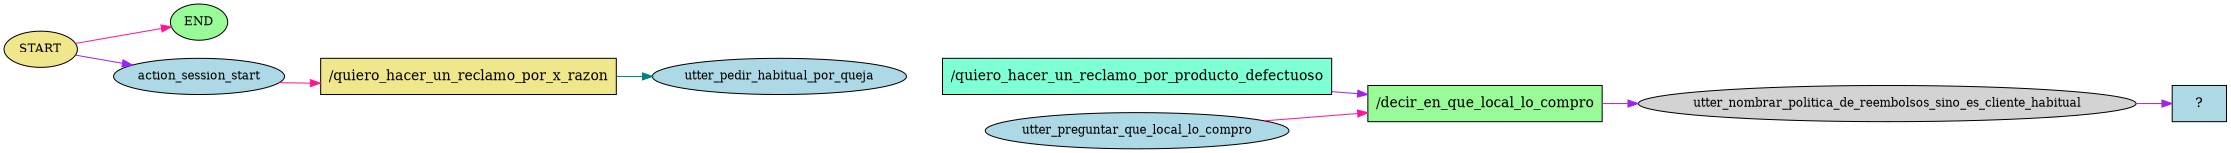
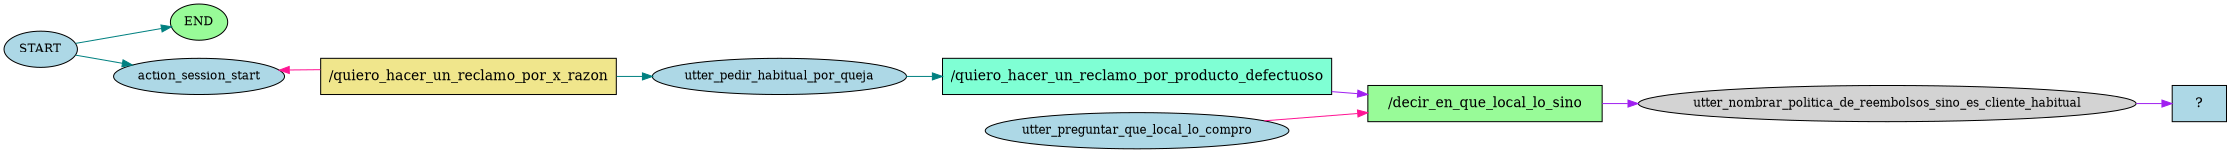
edge "START" -> "END": color deeppink -> teal
node "START": fillcolor khaki -> lightblue
edge "START" -> "action_session_start": color purple -> teal
edge "utter_pedir_habitual_por_queja" -> "/quiero_hacer_un_reclamo_por_producto_defectuoso": added
edge "action_session_start" -> "/quiero_hacer_un_reclamo_por_x_razon": reversed
node "/decir_en_que_local_lo_compro": label "/decir_en_que_local_lo_compro" -> "/decir_en_que_local_lo_sino"
